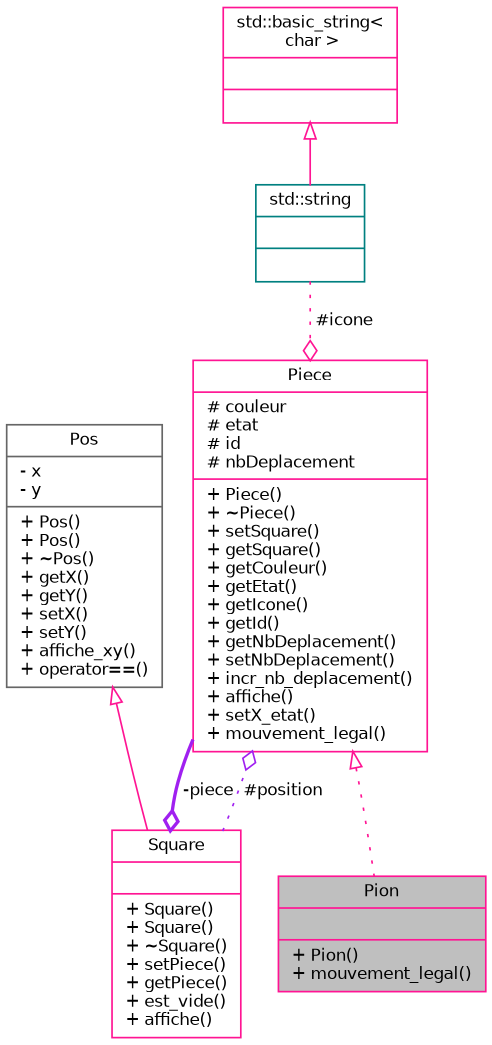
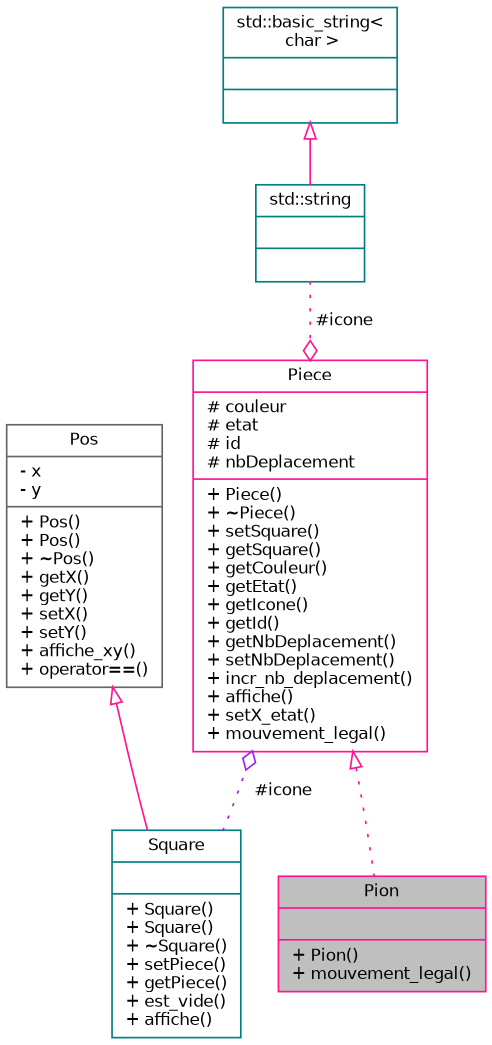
node "std::basic_string<": color deeppink -> teal
edge "Piece" -> "Square": removed, label "-piece"
edge "Square" -> "Piece": label " #position" -> " #icone"
node "Square": color deeppink -> teal
